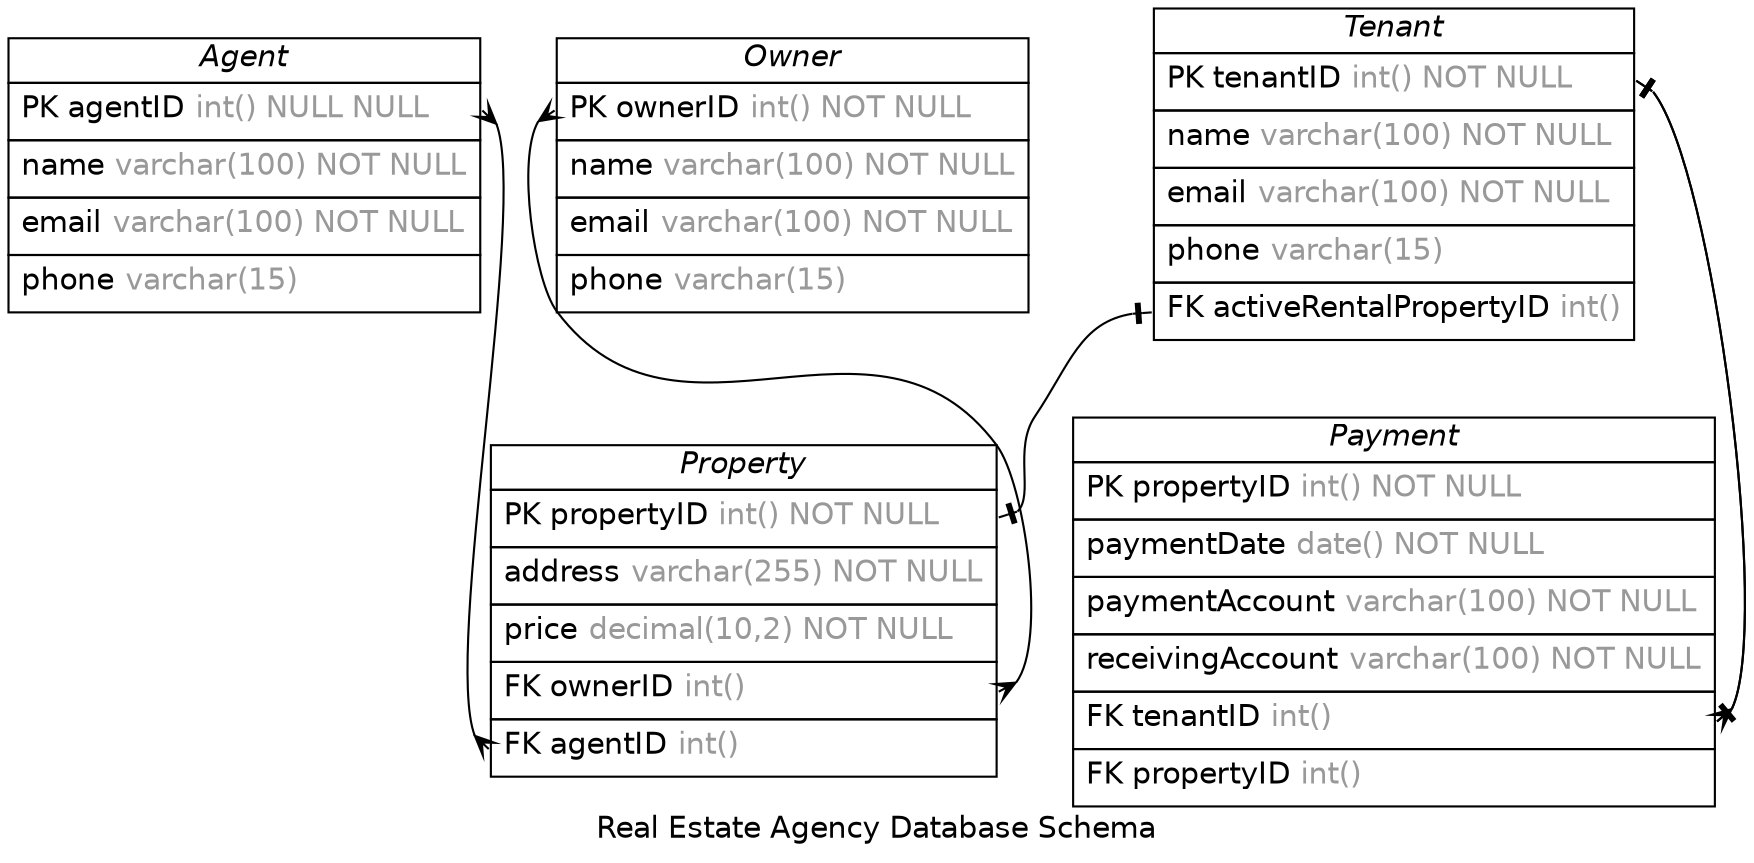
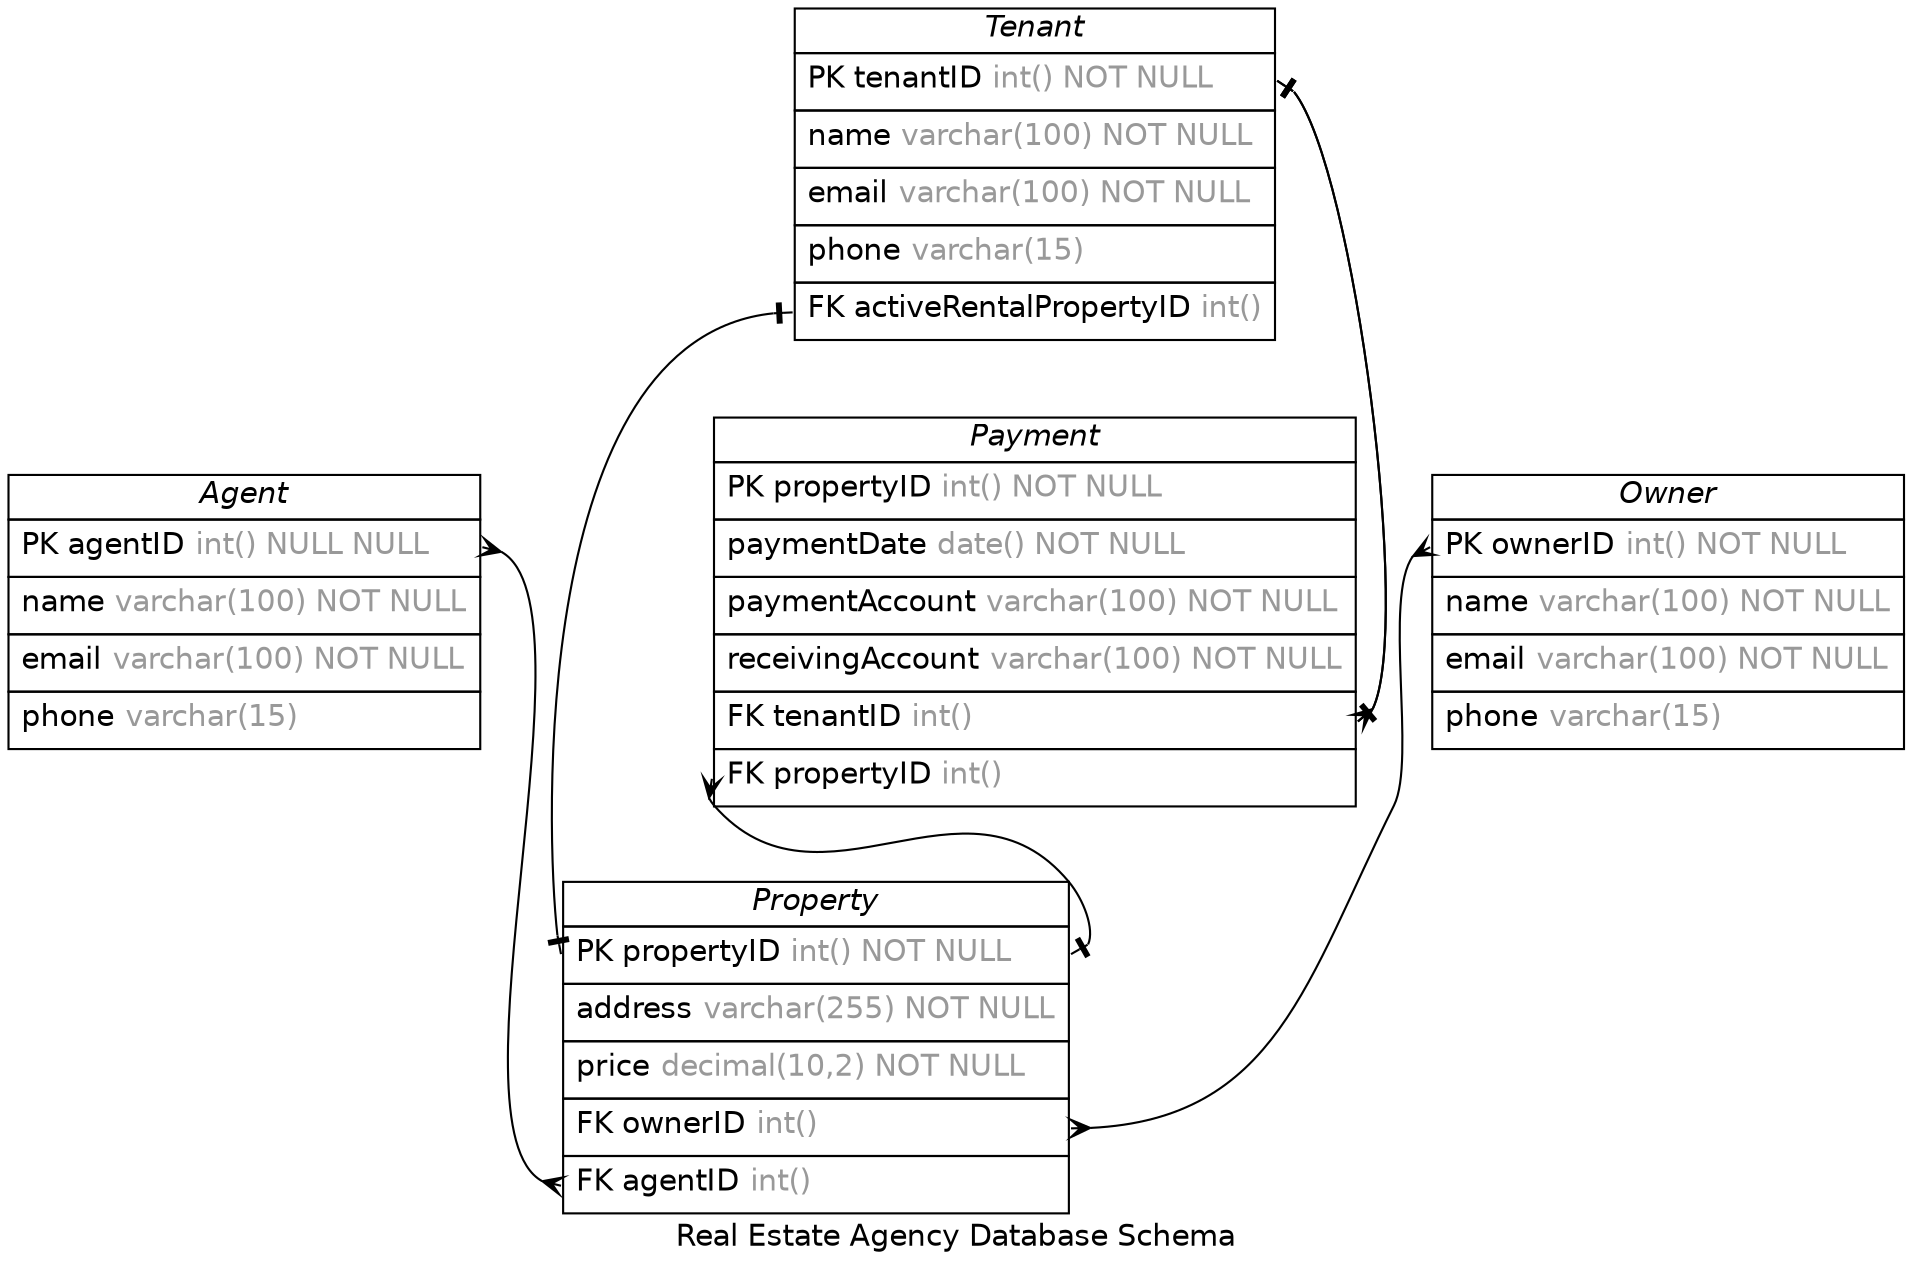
edge "Payment" -- "Property": added
